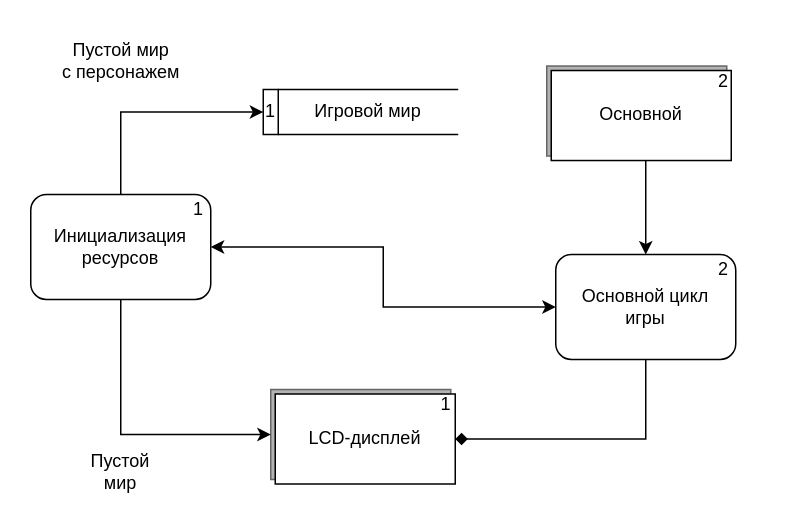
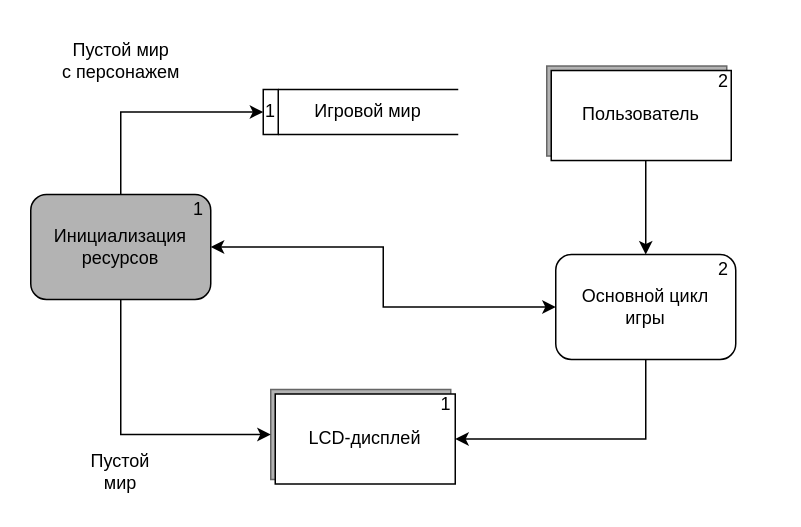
node "Основной": label "Основной" -> "Пользователь"
node "Инициализация ресурсов": fillcolor #ffffff -> #b3b3b3
edge "Основной цикл игры" -> "LCD-дисплей": arrowhead diamond -> classic
